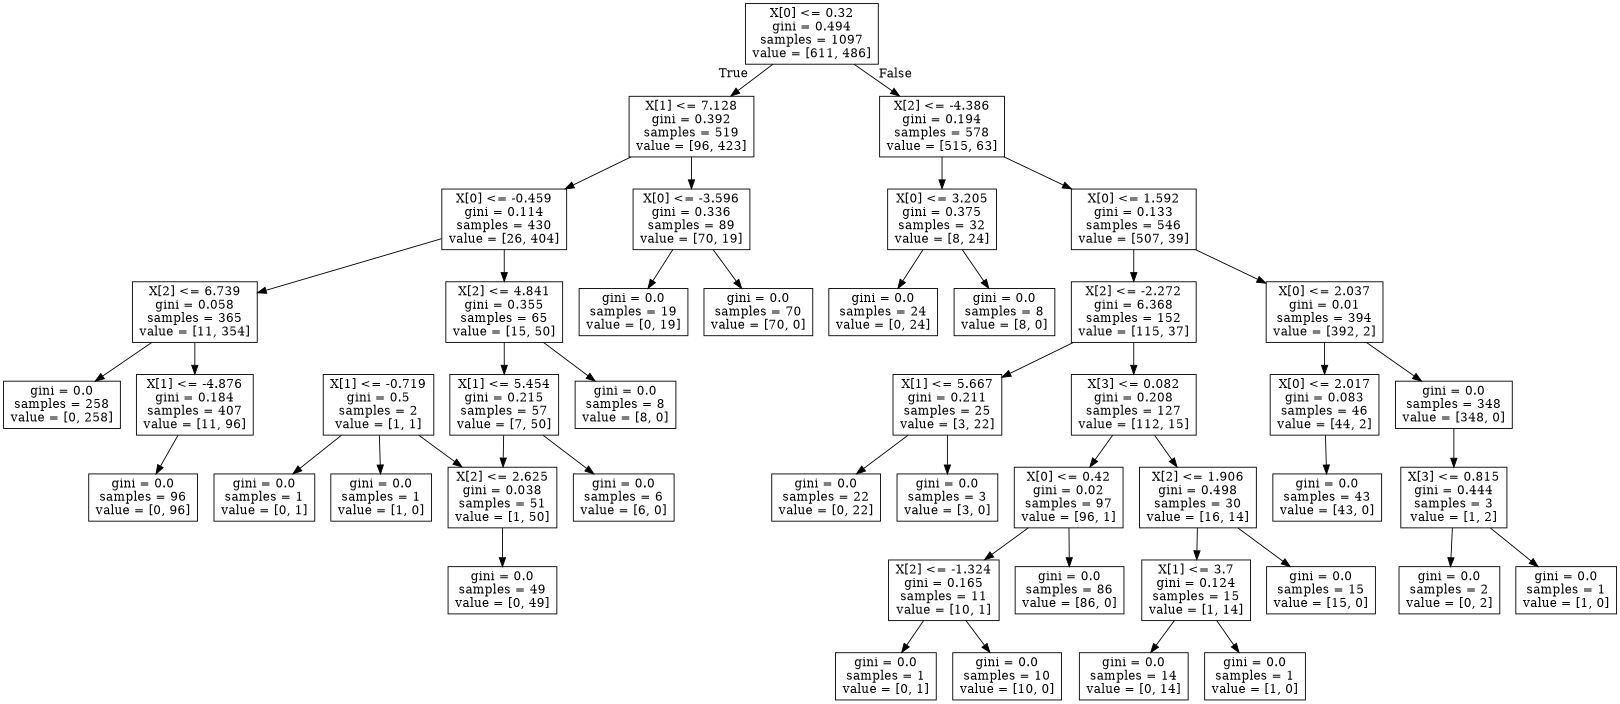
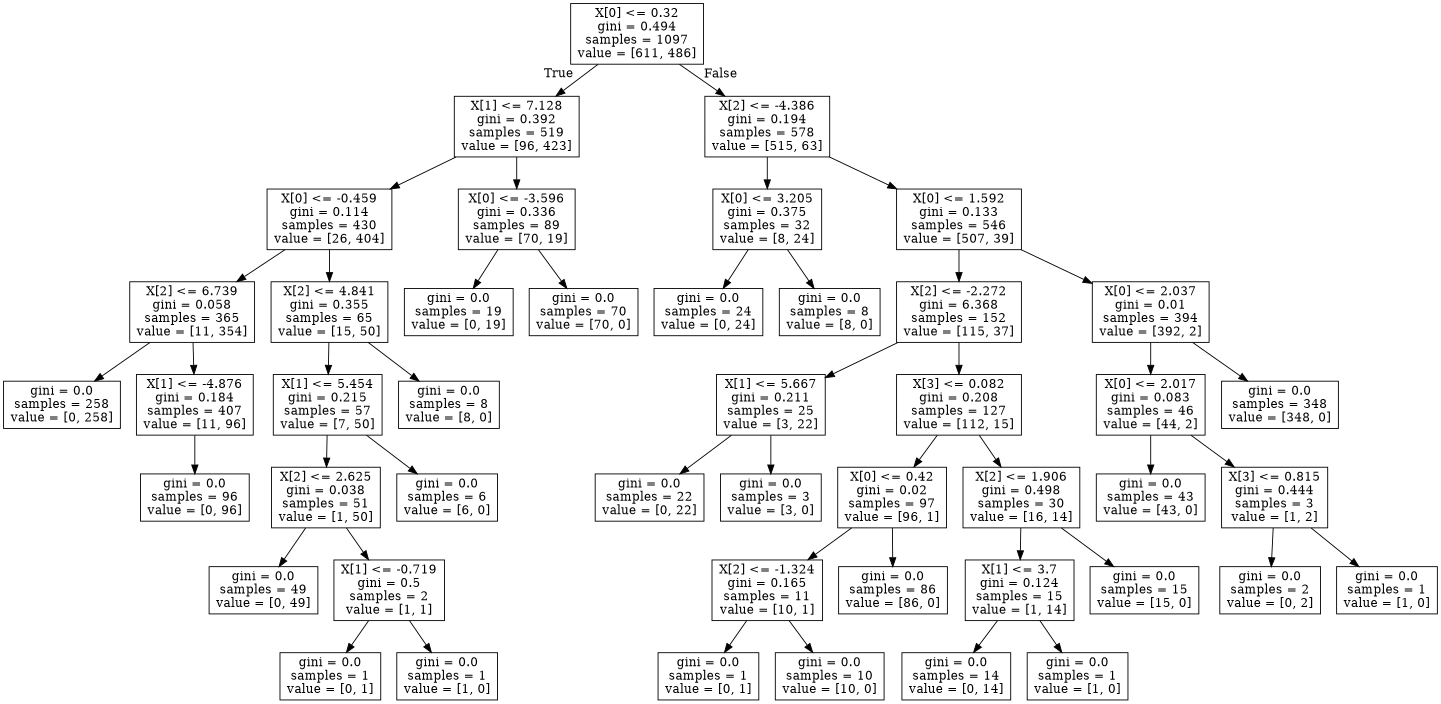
edge "gini = 0.0 samples = 348 value = [348, 0]" -> "X[3] <= 0.815 gini = 0.444 samples = 3 value = [1, 2]": now "X[0] <= 2.017 gini = 0.083 samples = 46 value = [44, 2]" -> "X[3] <= 0.815 gini = 0.444 samples = 3 value = [1, 2]"
edge "X[1] <= -0.719 gini = 0.5 samples = 2 value = [1, 1]" -> "X[2] <= 2.625 gini = 0.038 samples = 51 value = [1, 50]": reversed
